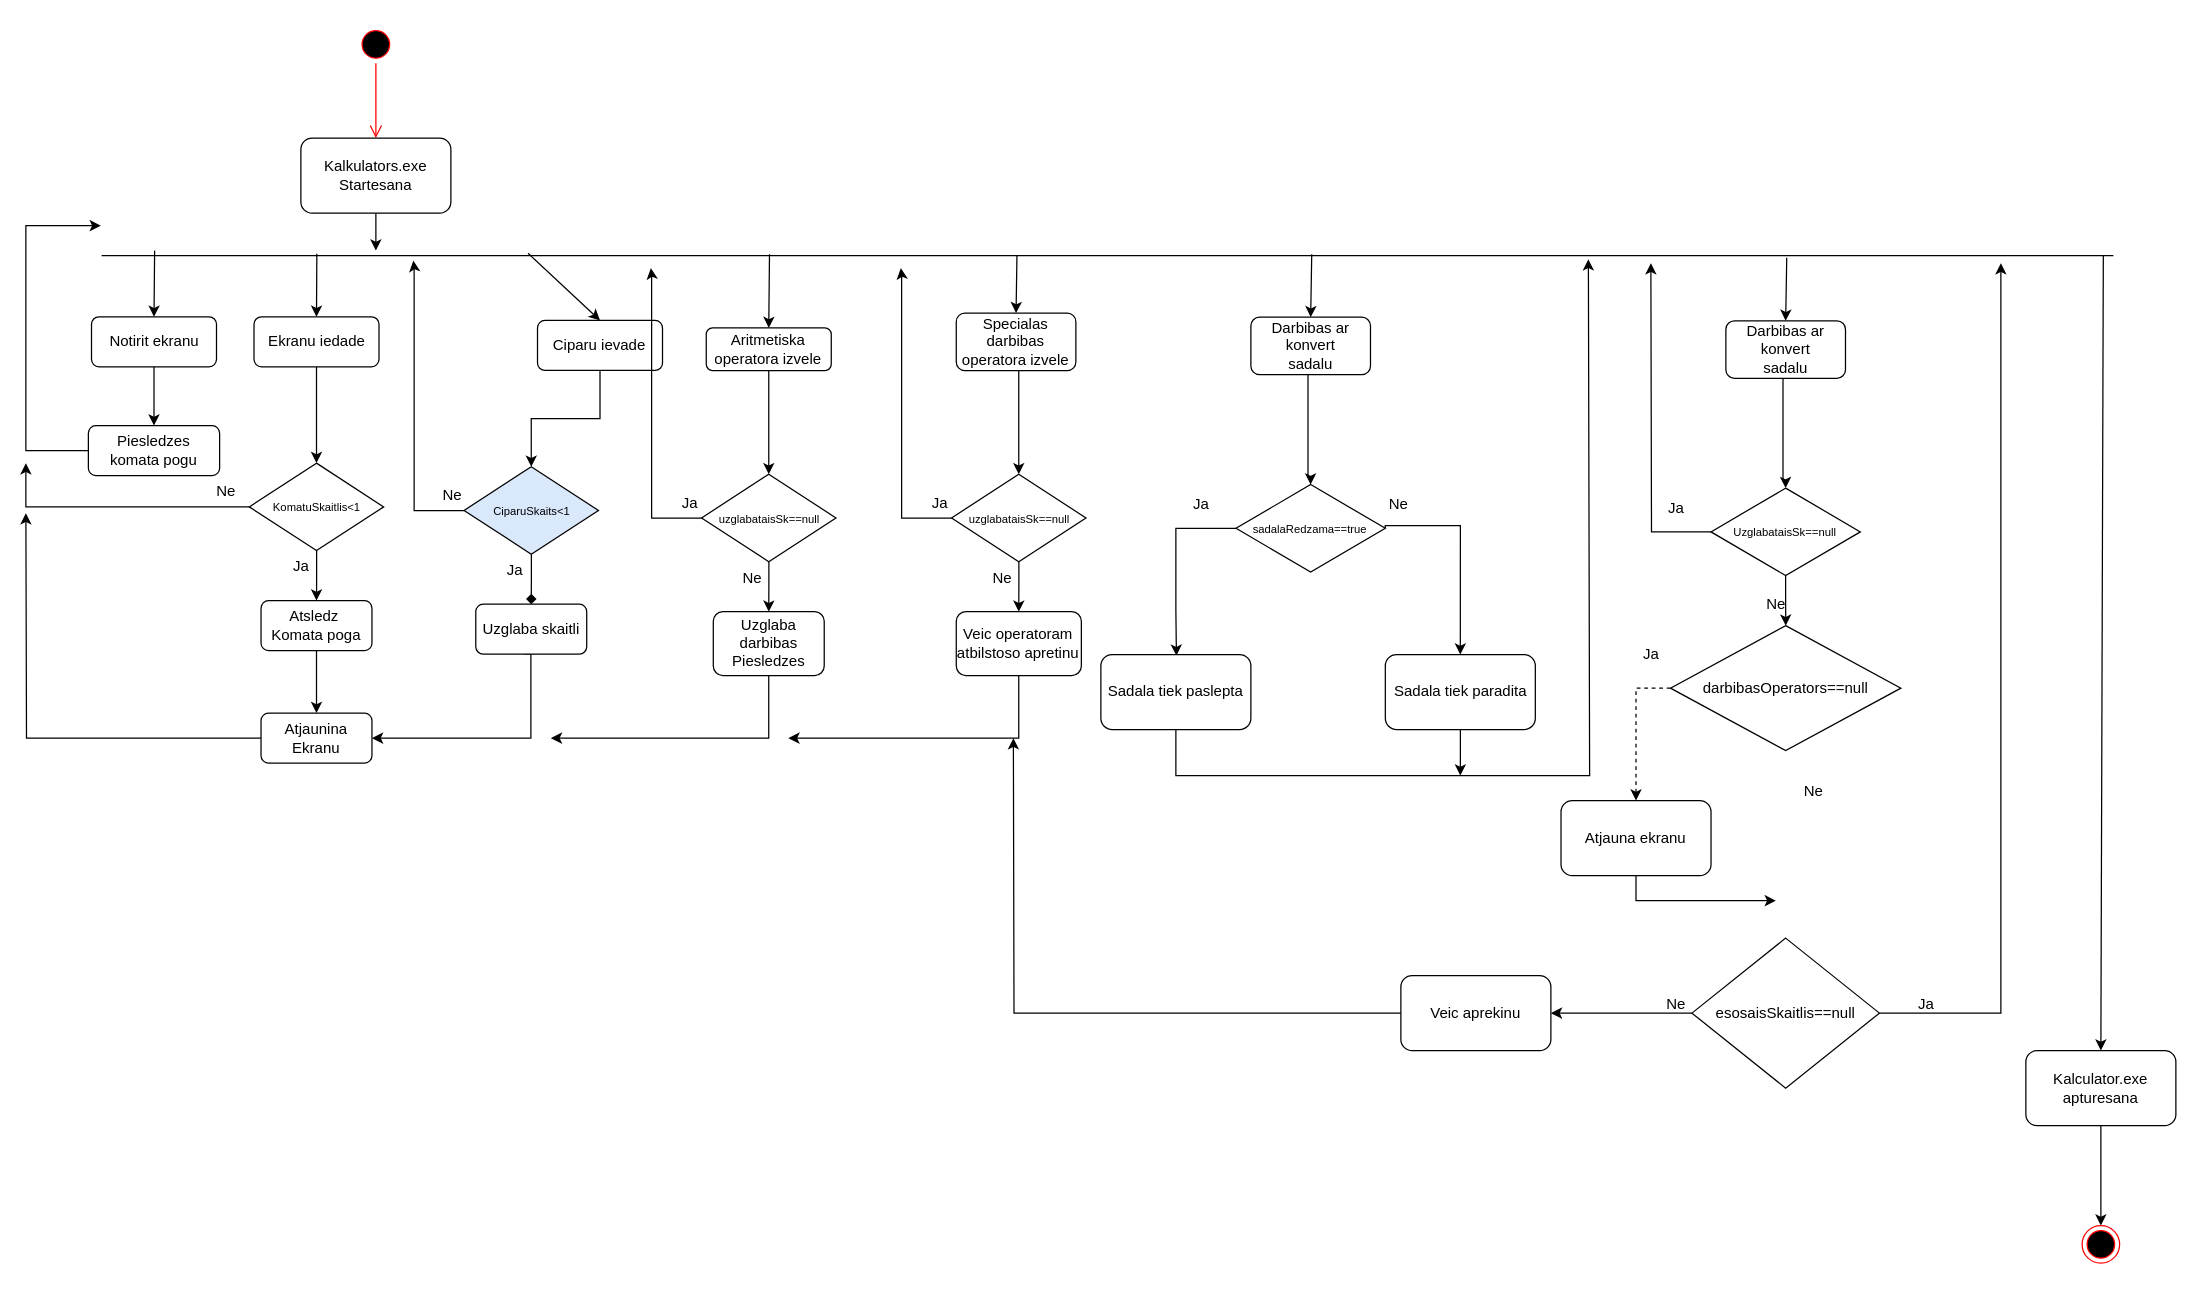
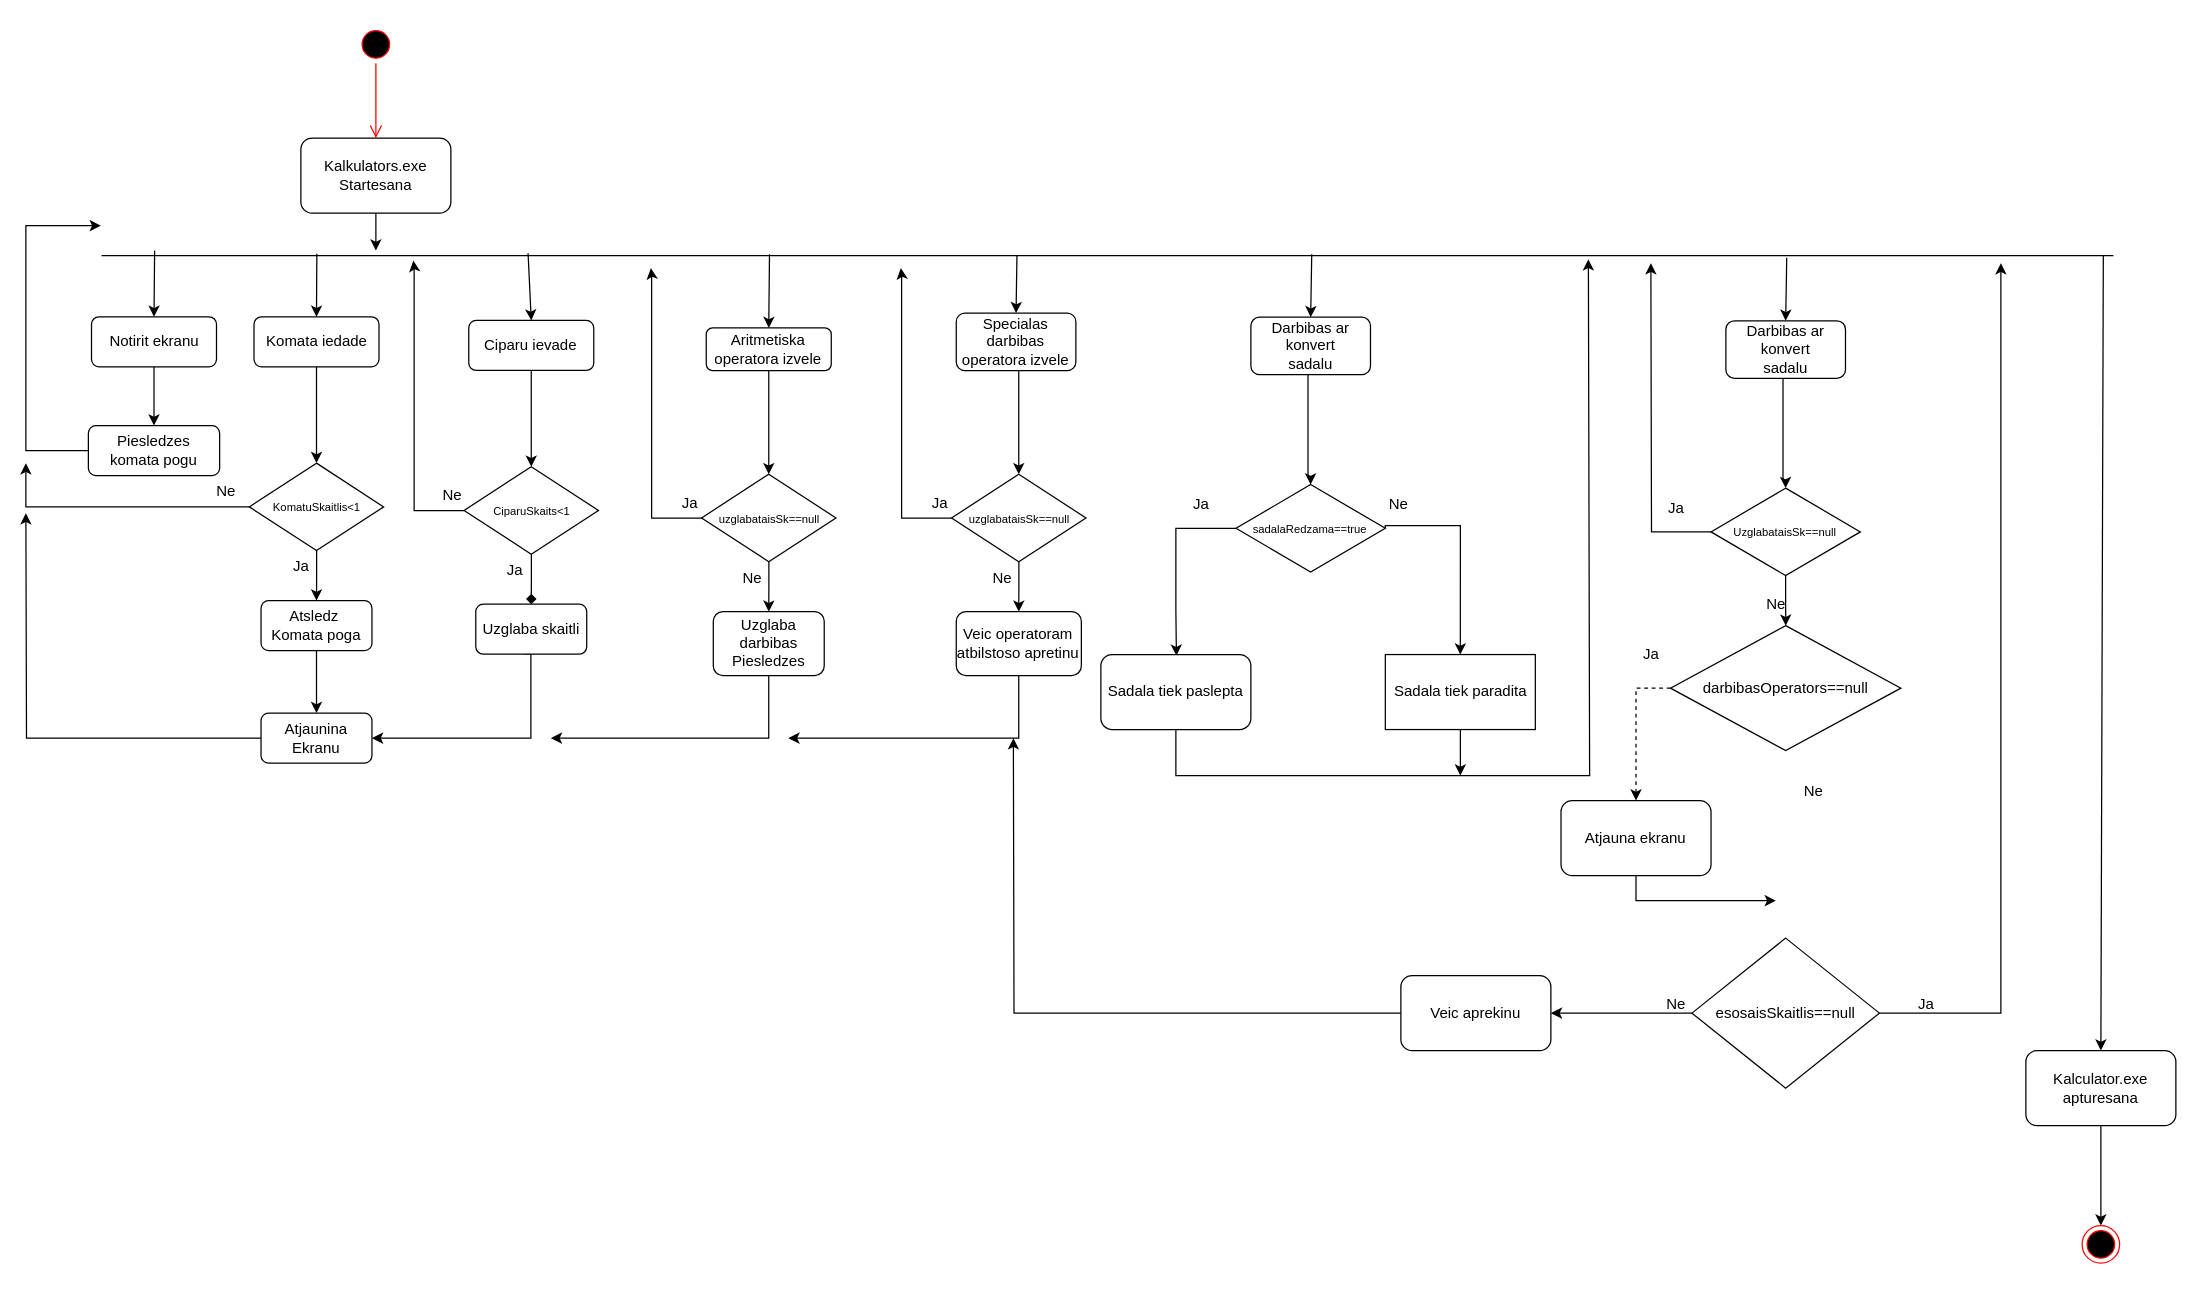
node "Ekranu iedade": label "Ekranu iedade" -> "Komata iedade"
node "Ciparu ievade": moved (600, 345) -> (531, 345)
node "CiparuSkaits<1": fillcolor #dae8fc -> #ffffff
node "Sadala tiek paradita": shape rounded rectangle -> rectangle
